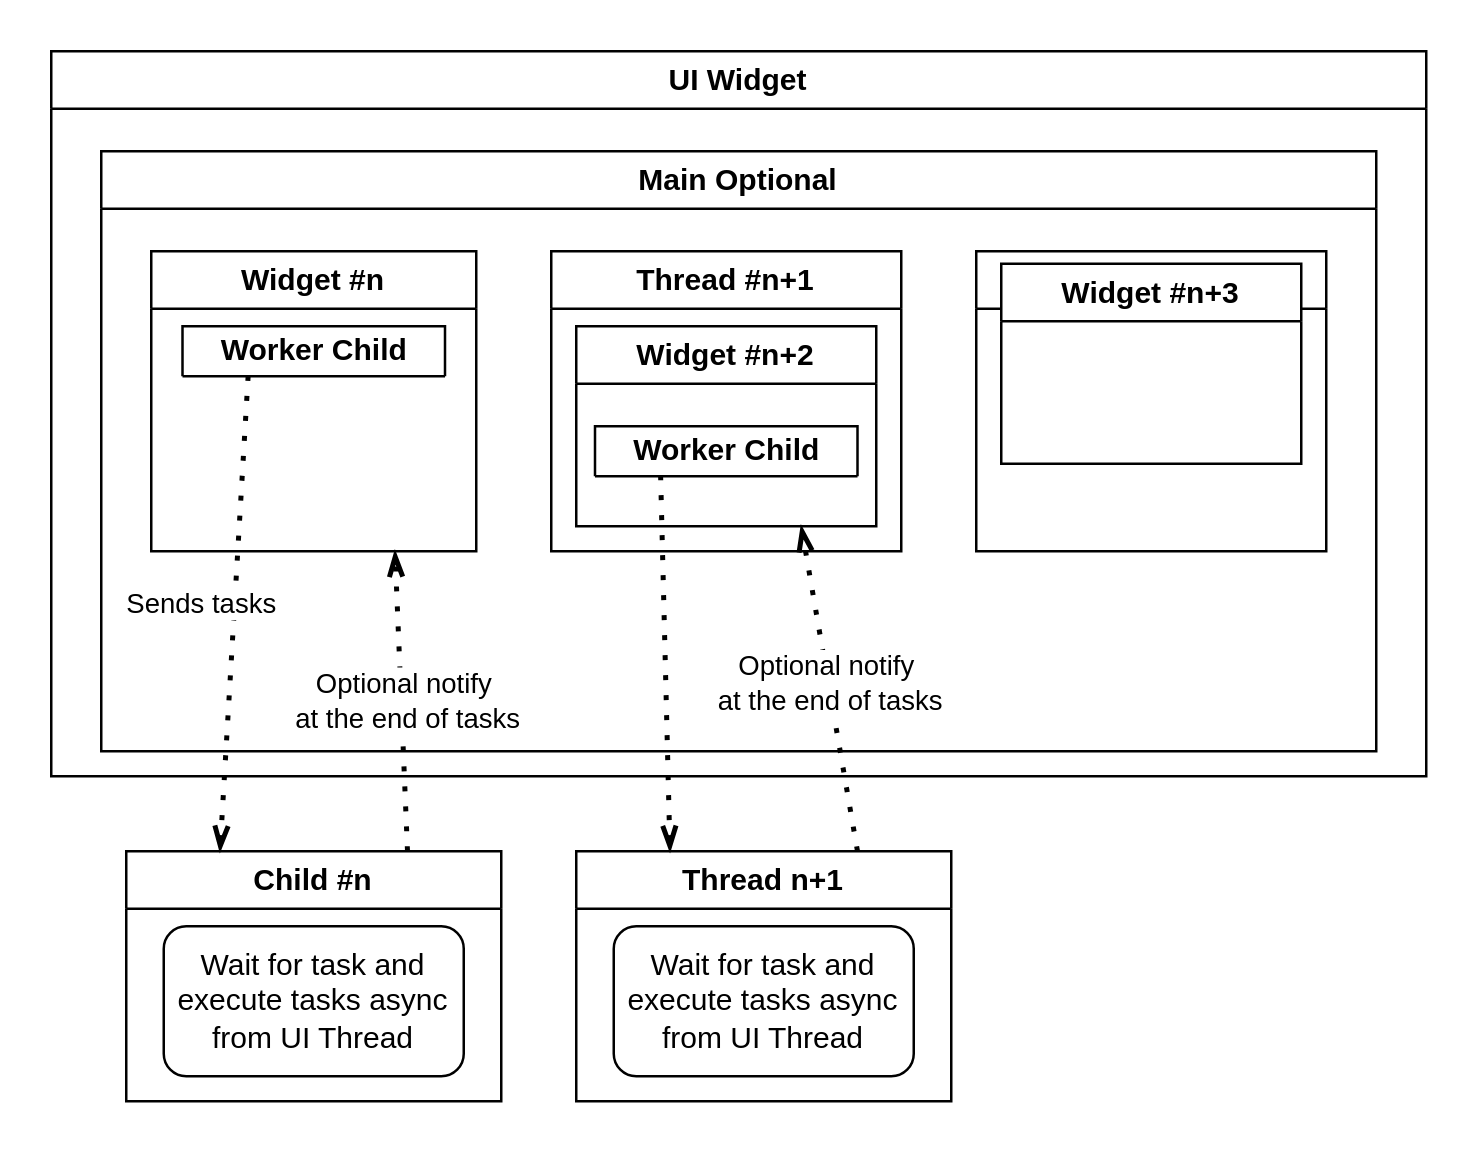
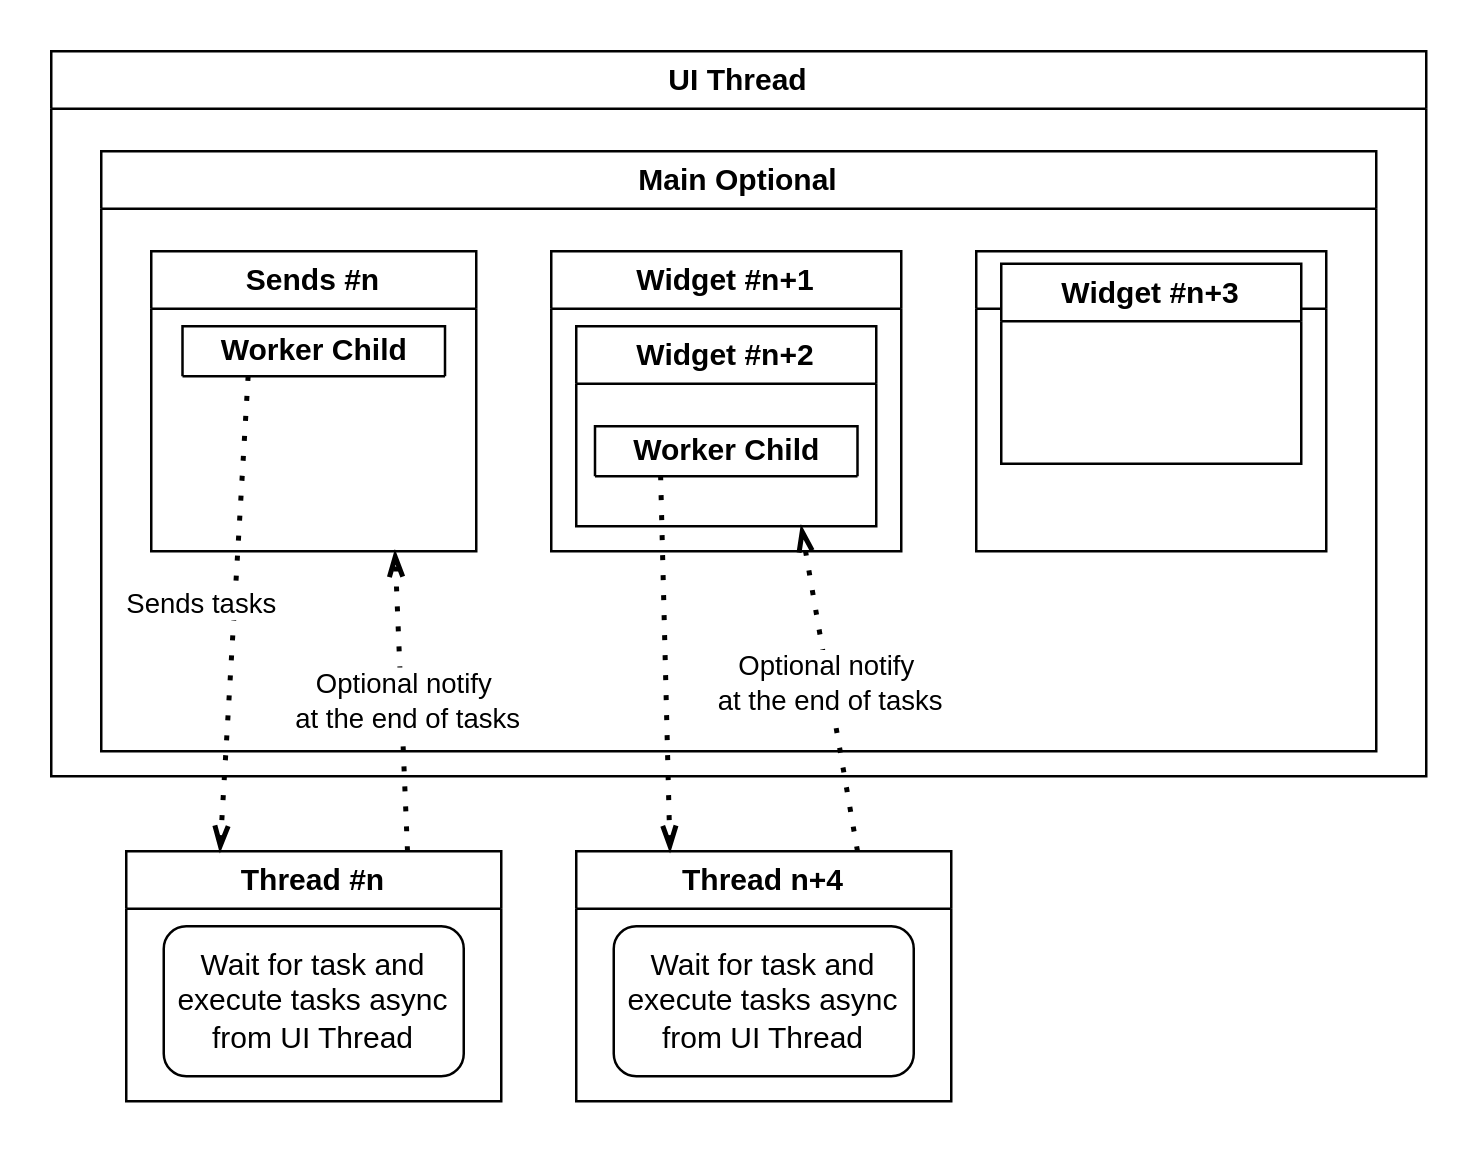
node "UI Widget": label "UI Widget" -> "UI Thread"
node "Widget #n": label "Widget #n" -> "Sends #n"
node "Thread #n+1": label "Thread #n+1" -> "Widget #n+1"
node "Child #n": label "Child #n" -> "Thread #n"
node "Thread n+1": label "Thread n+1" -> "Thread n+4"
